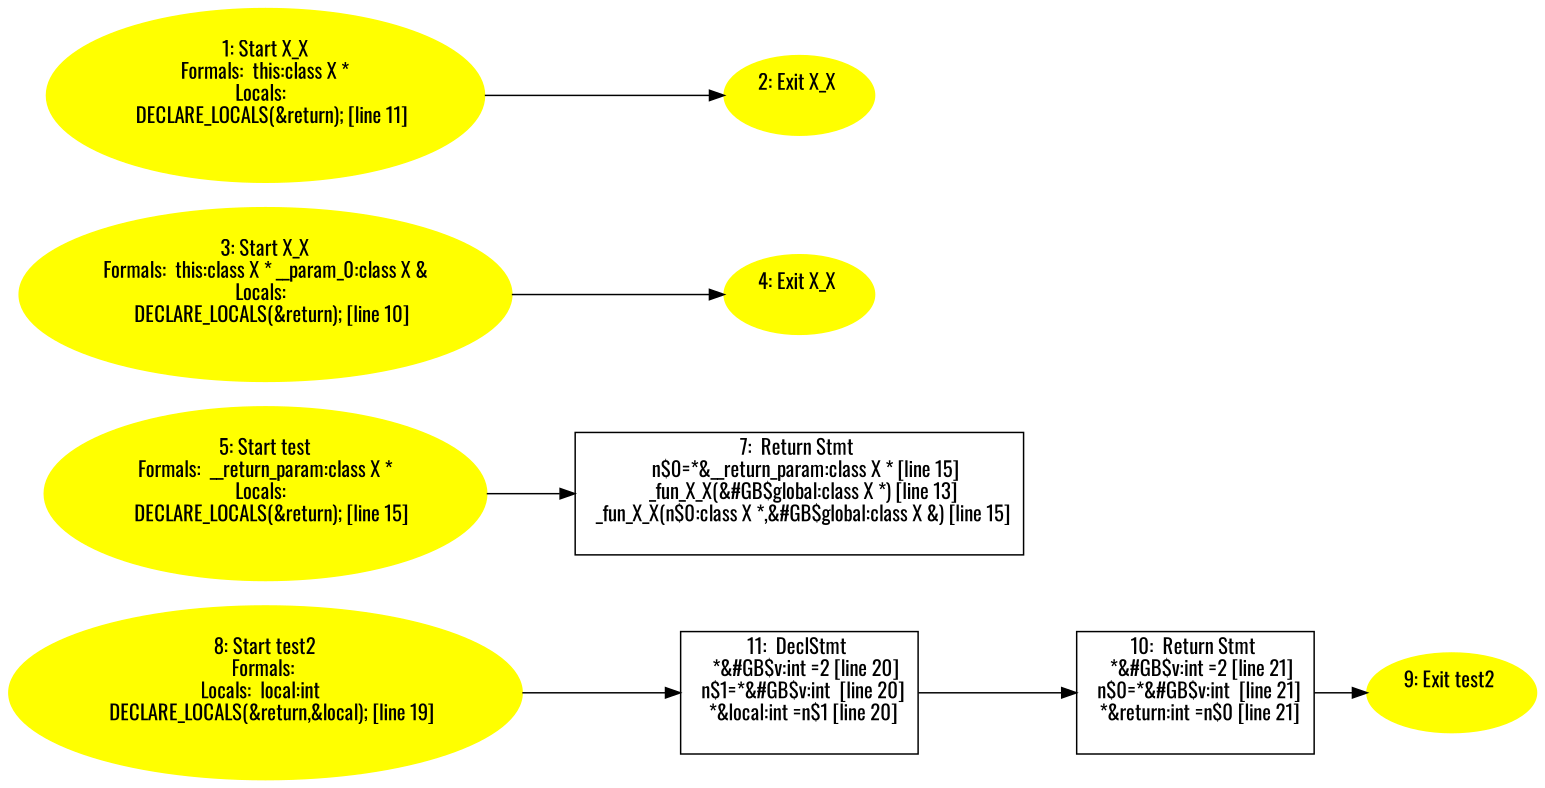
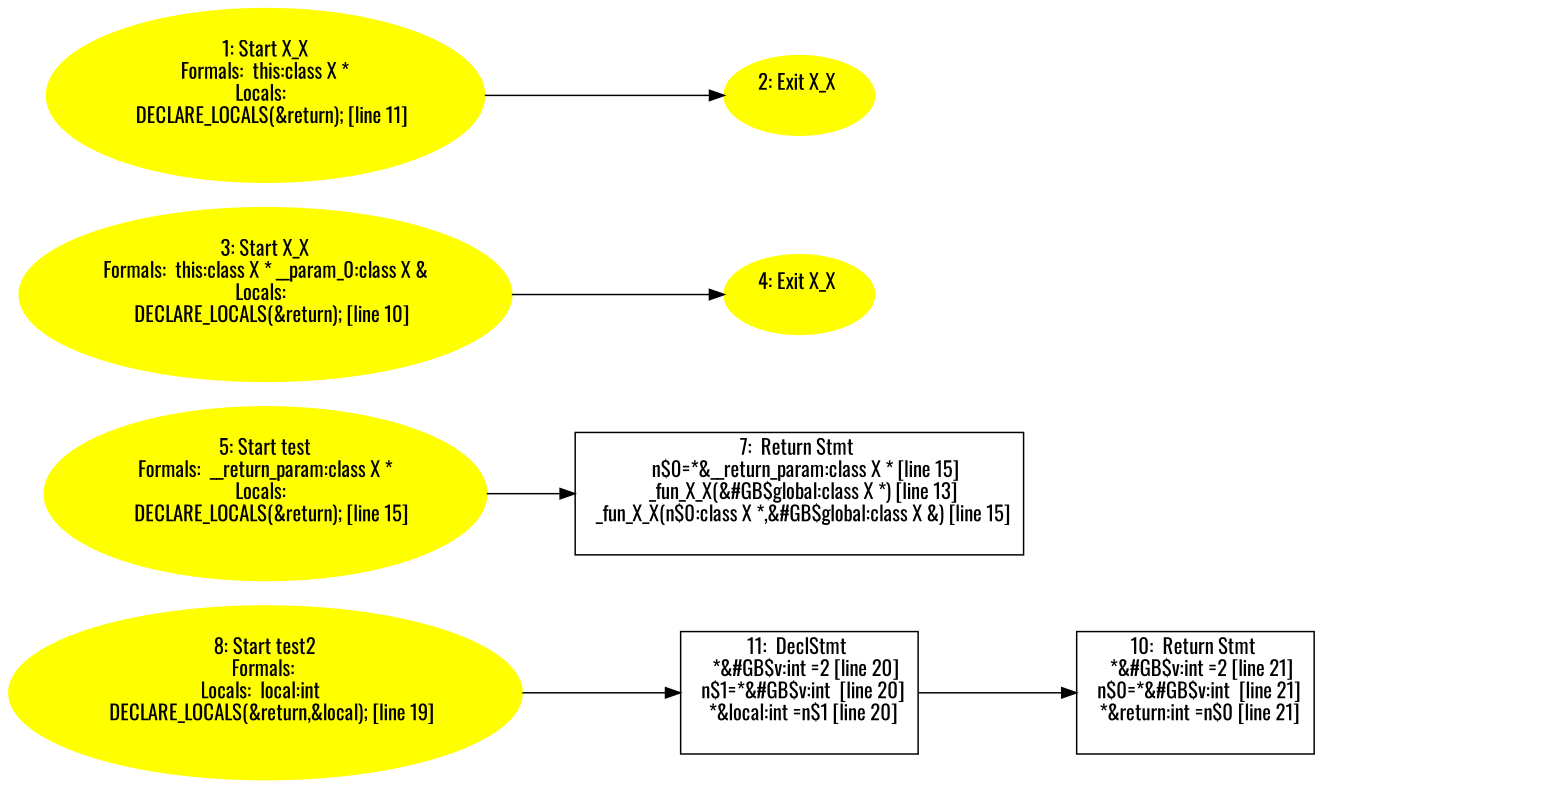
node "9: Exit test2": removed
